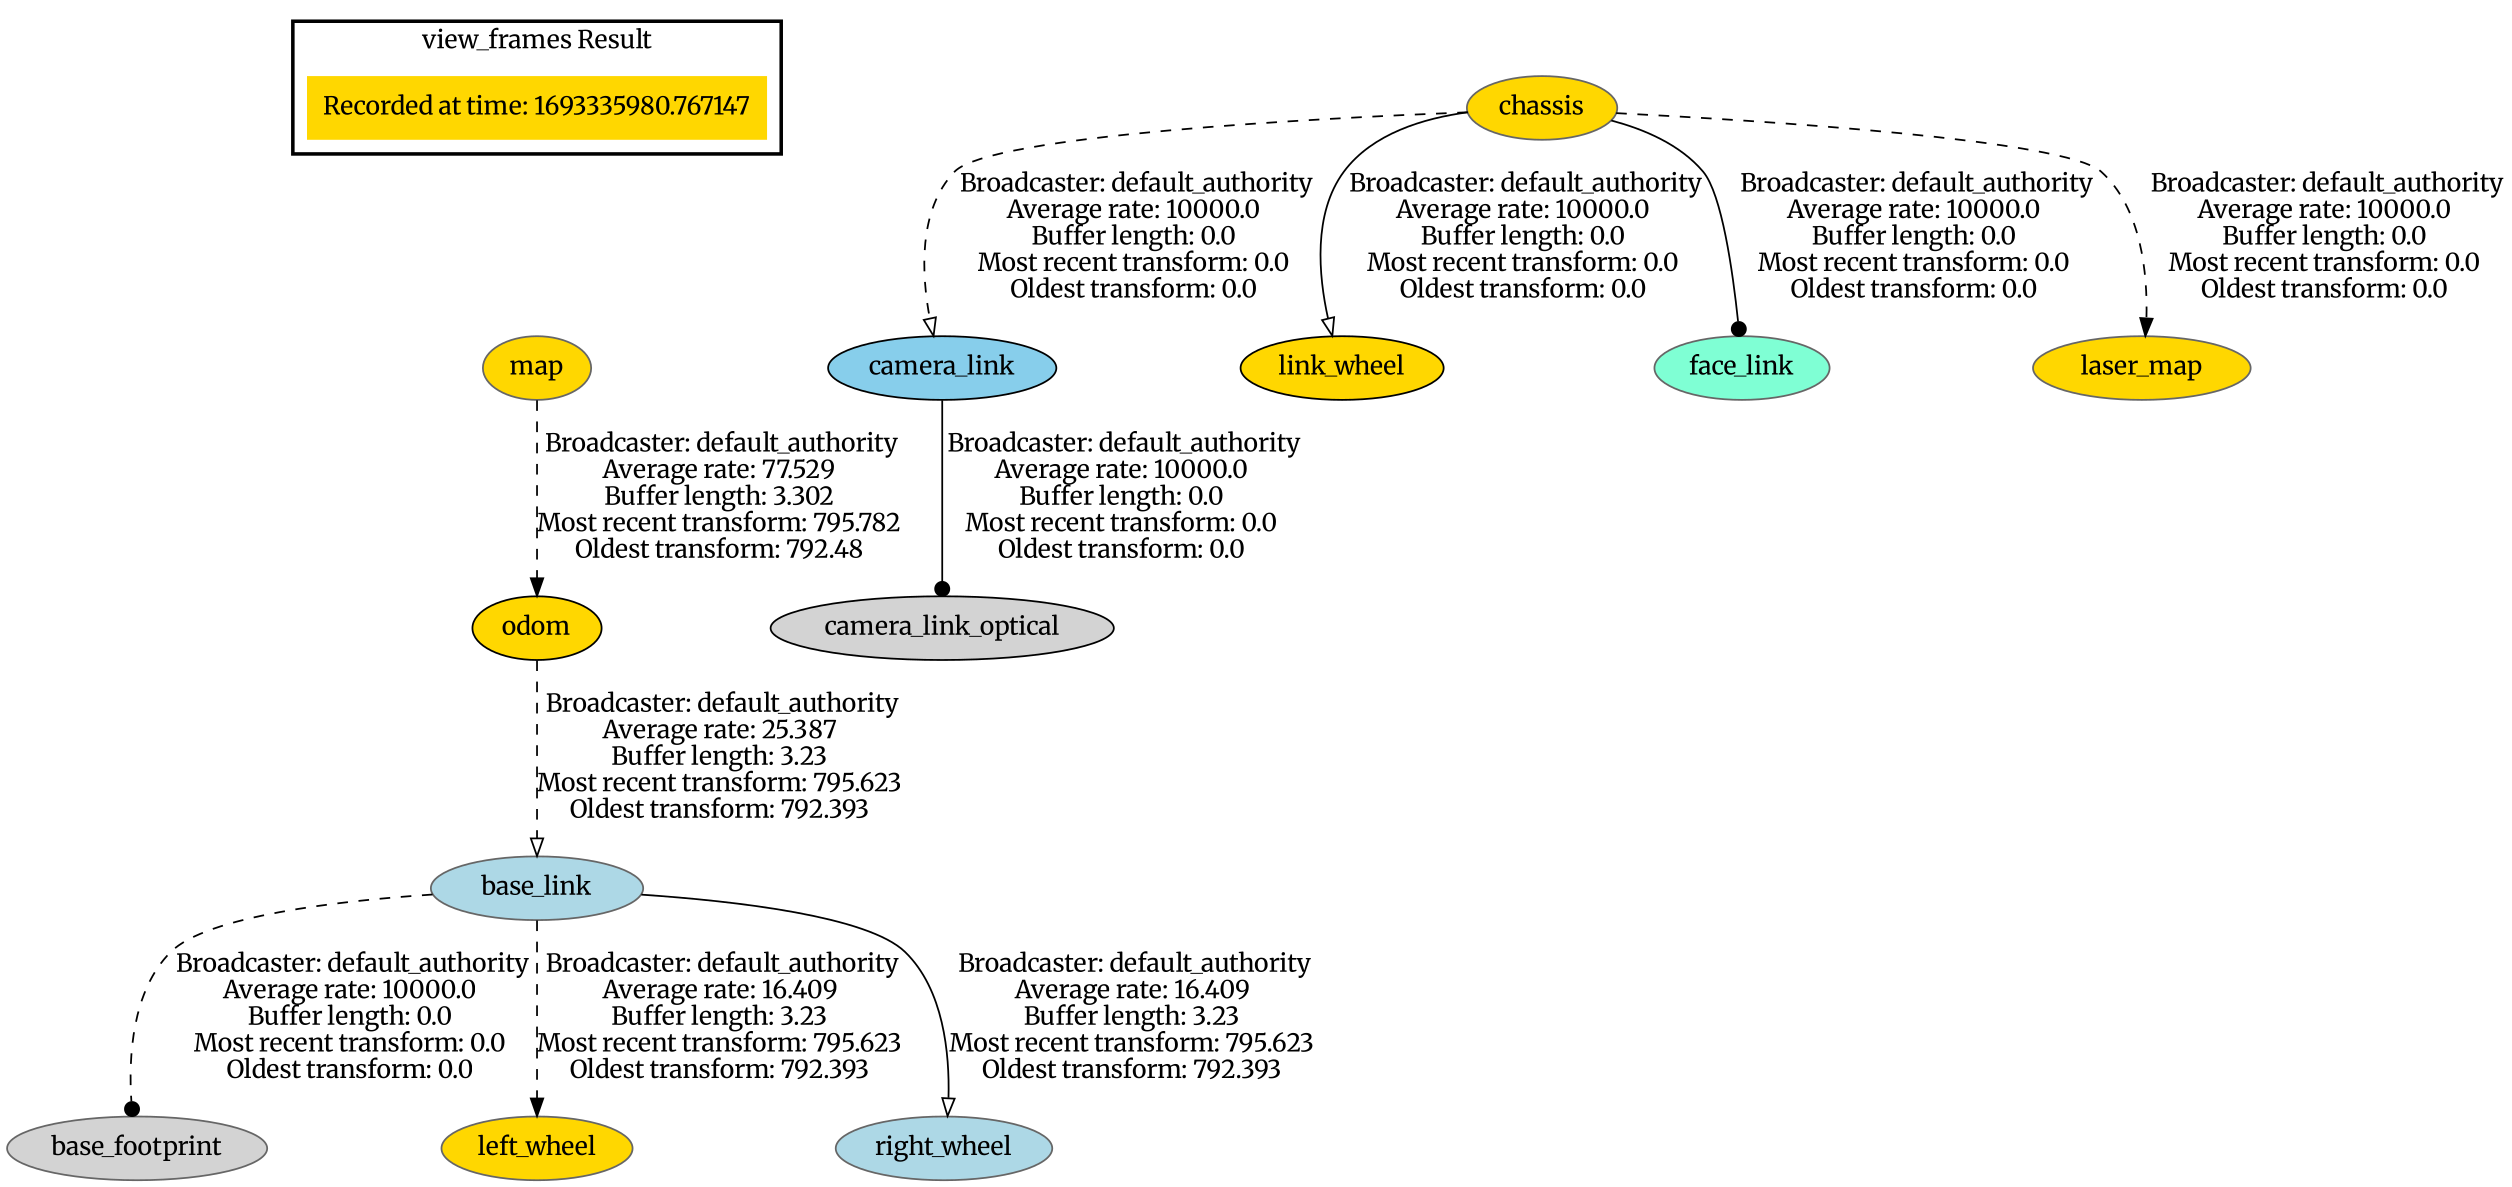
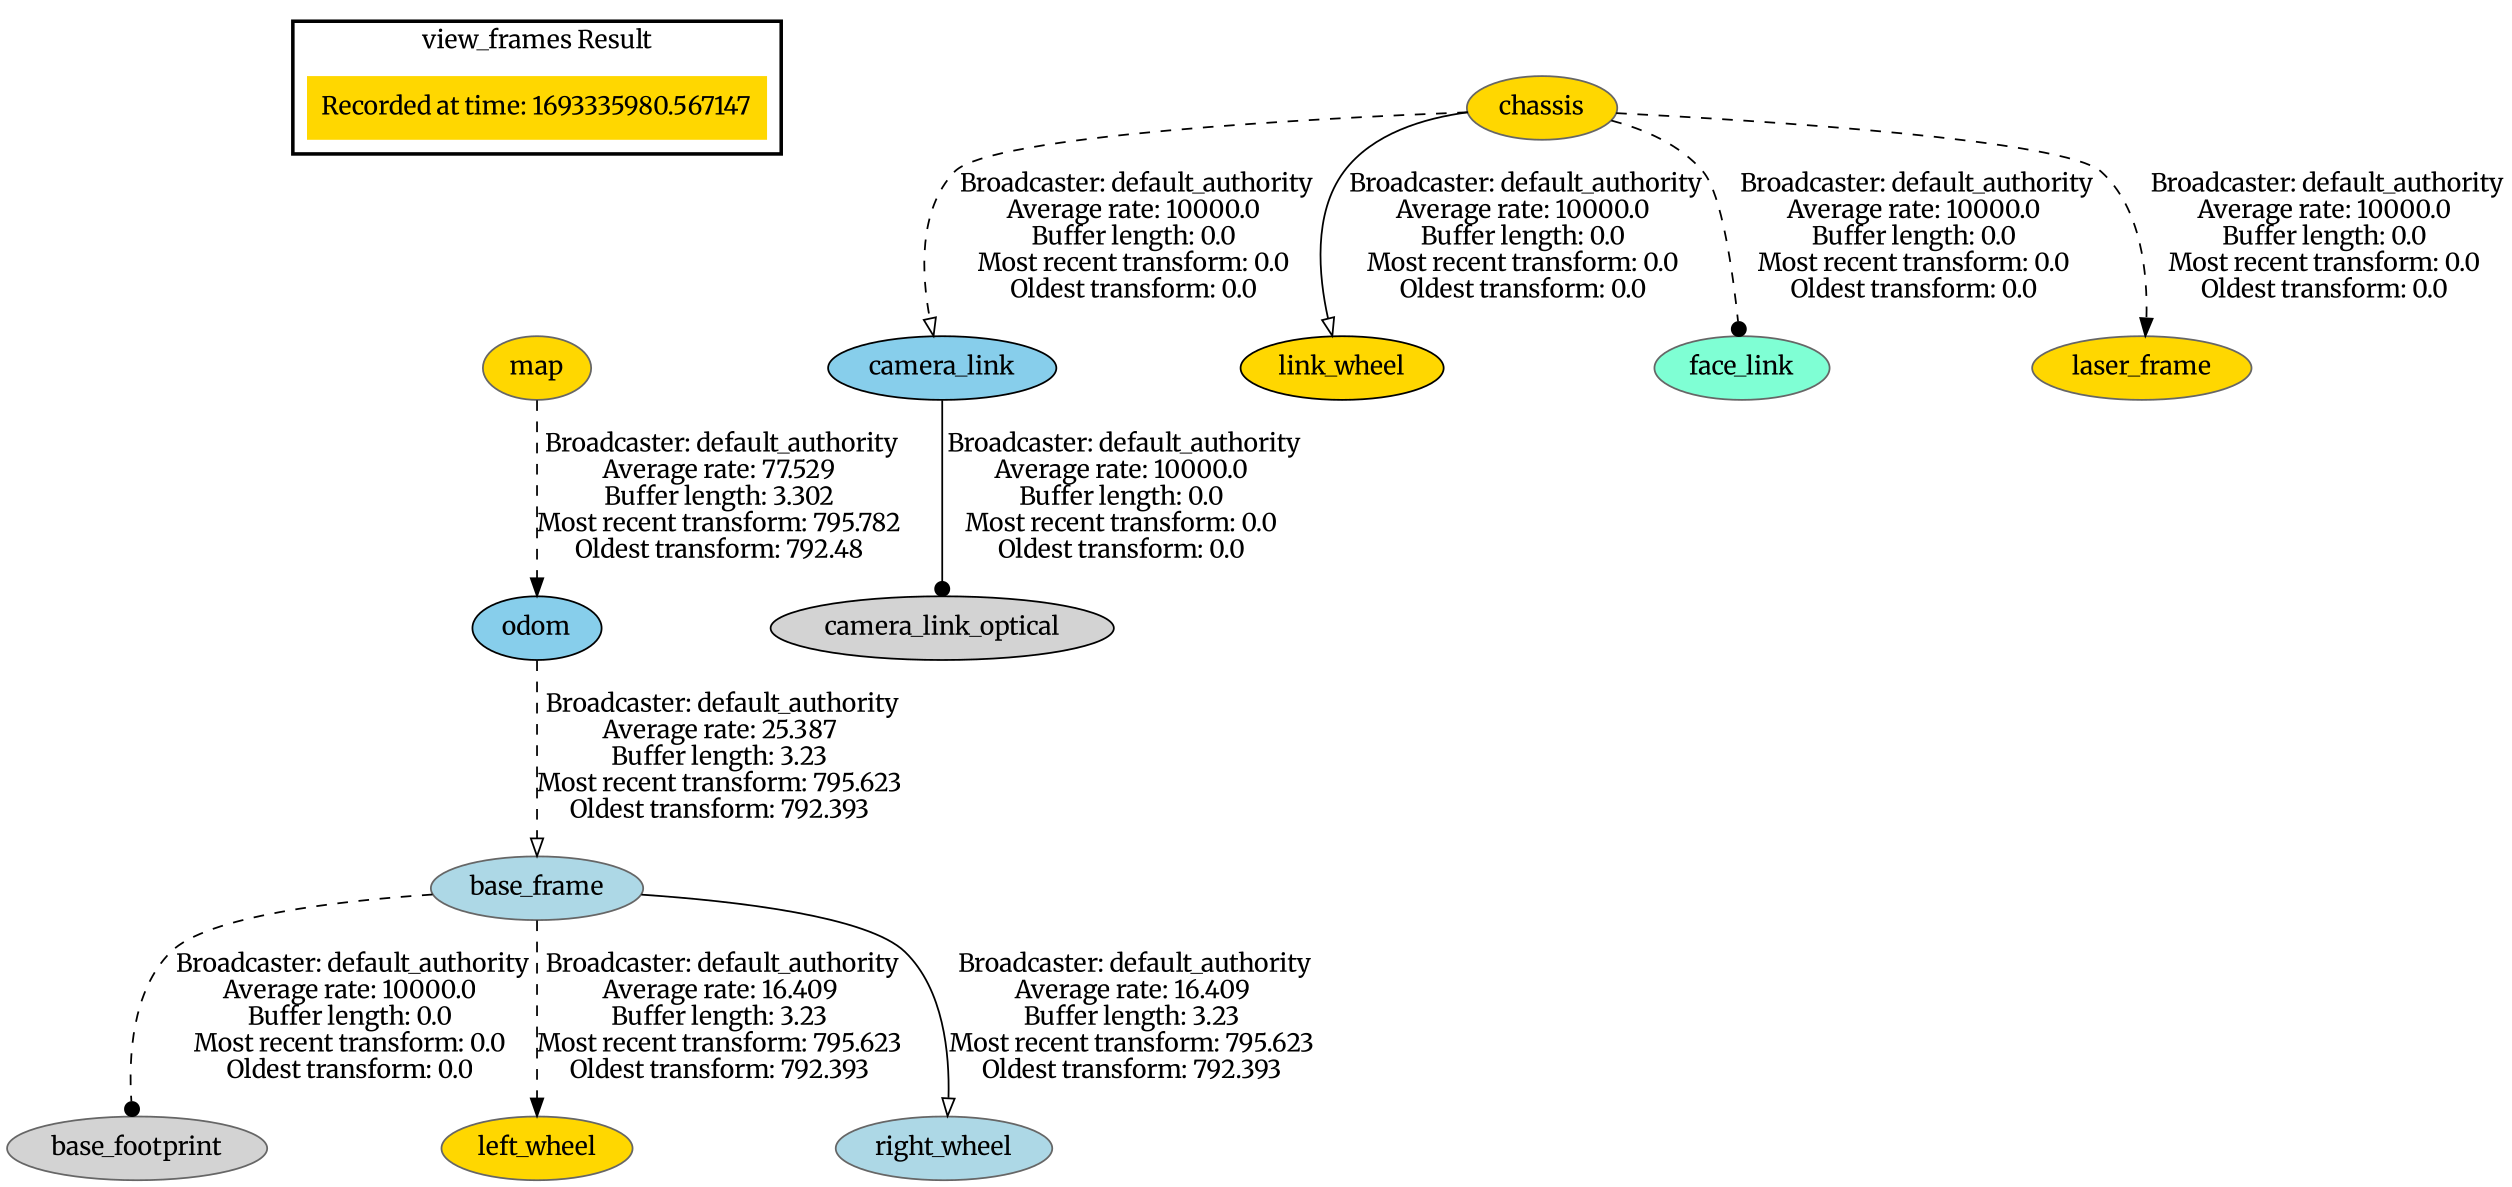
node "Recorded at time: 1693335980.767147": label "Recorded at time: 1693335980.767147" -> "Recorded at time: 1693335980.567147"
edge "chassis" -> "face_link": style solid -> dashed
node "laser_map": label "laser_map" -> "laser_frame"
node "odom": fillcolor gold -> skyblue
node "base_link": label "base_link" -> "base_frame"
